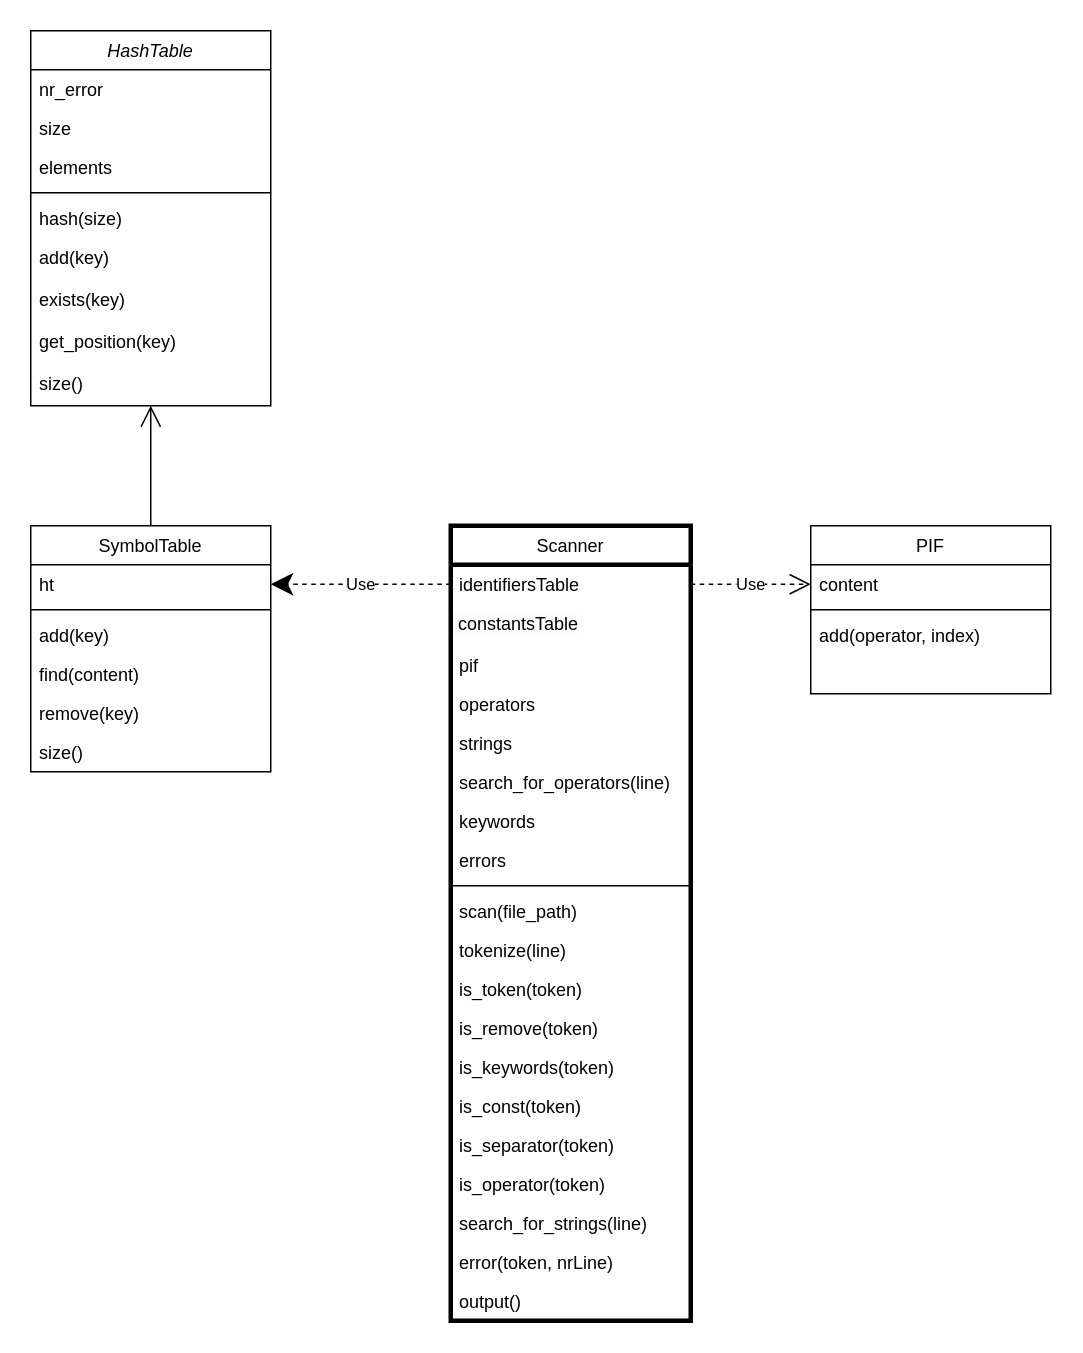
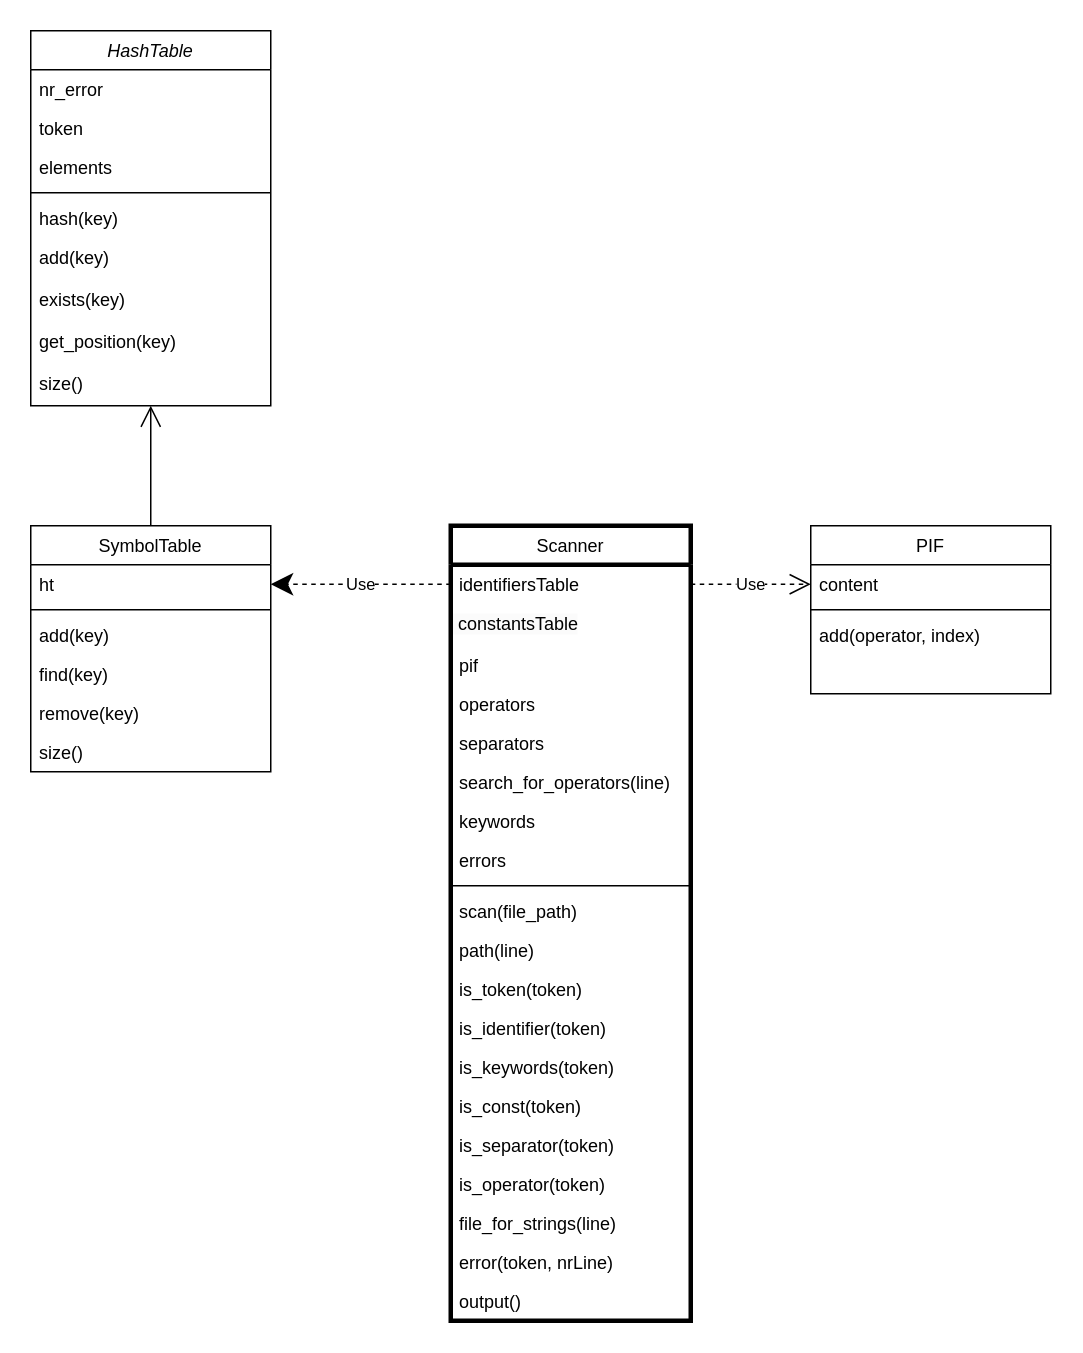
node "size": label "size" -> "token"
node "hash(size)": label "hash(size)" -> "hash(key)"
node "find(content)": label "find(content)" -> "find(key)"
node "strings": label "strings" -> "separators"
node "tokenize(line)": label "tokenize(line)" -> "path(line)"
node "is_remove(token)": label "is_remove(token)" -> "is_identifier(token)"
node "search_for_strings(line)": label "search_for_strings(line)" -> "file_for_strings(line)"
